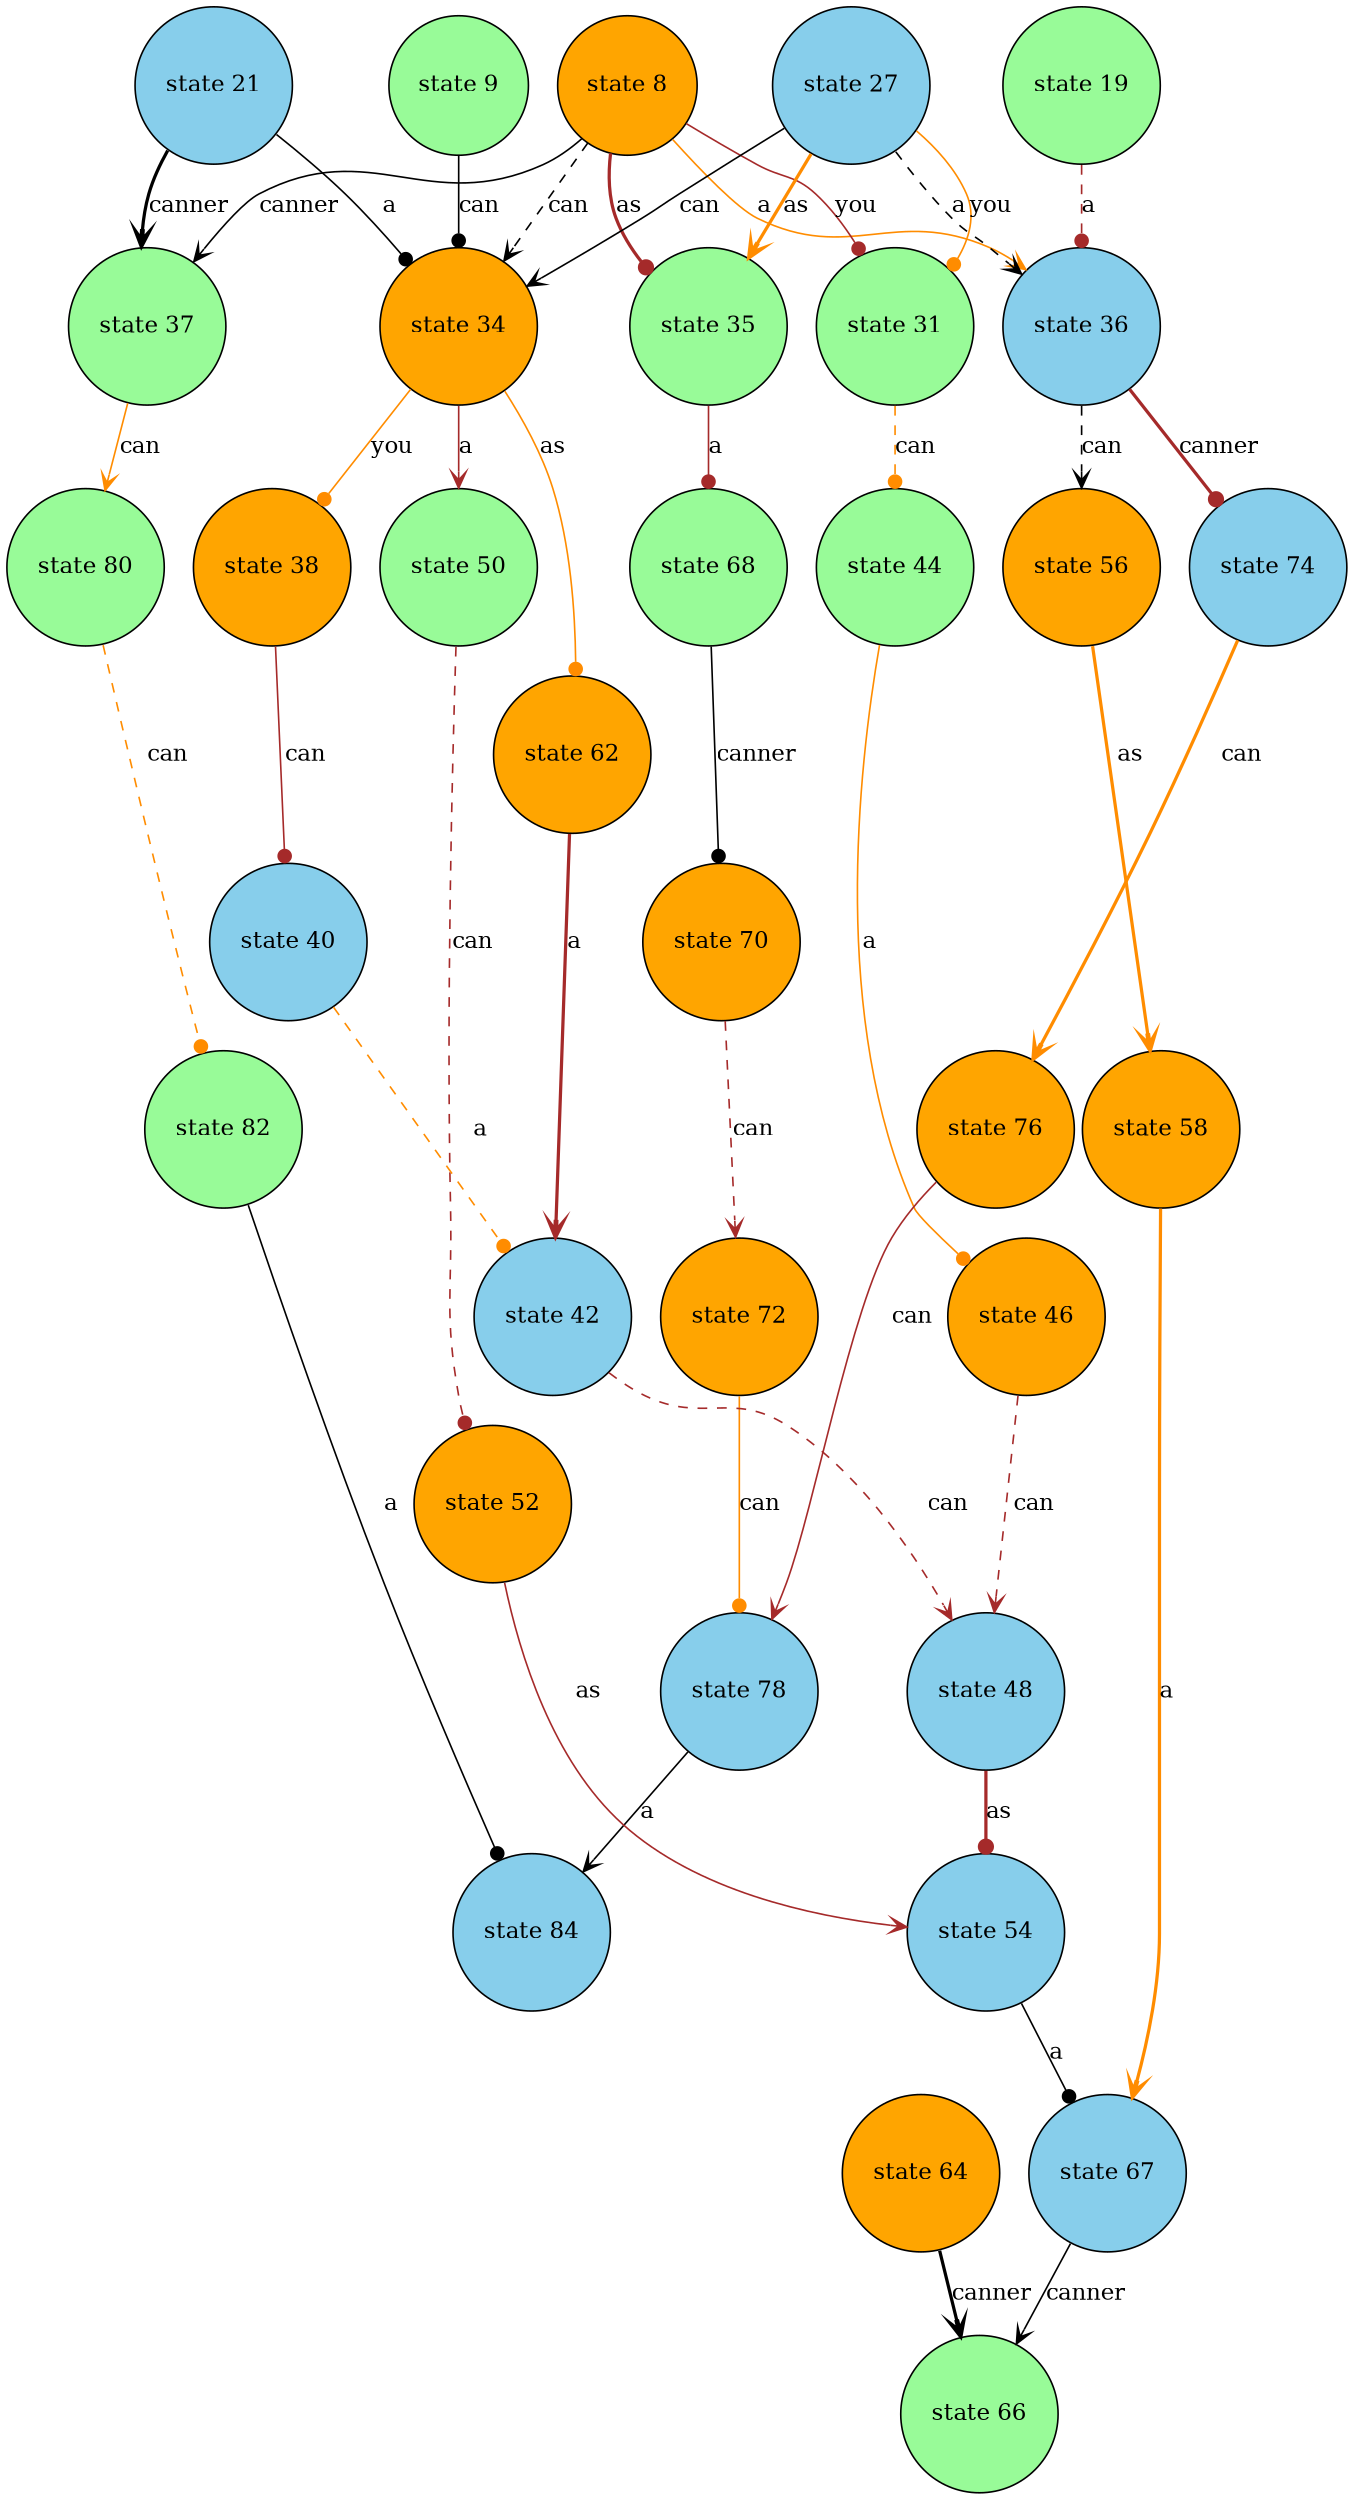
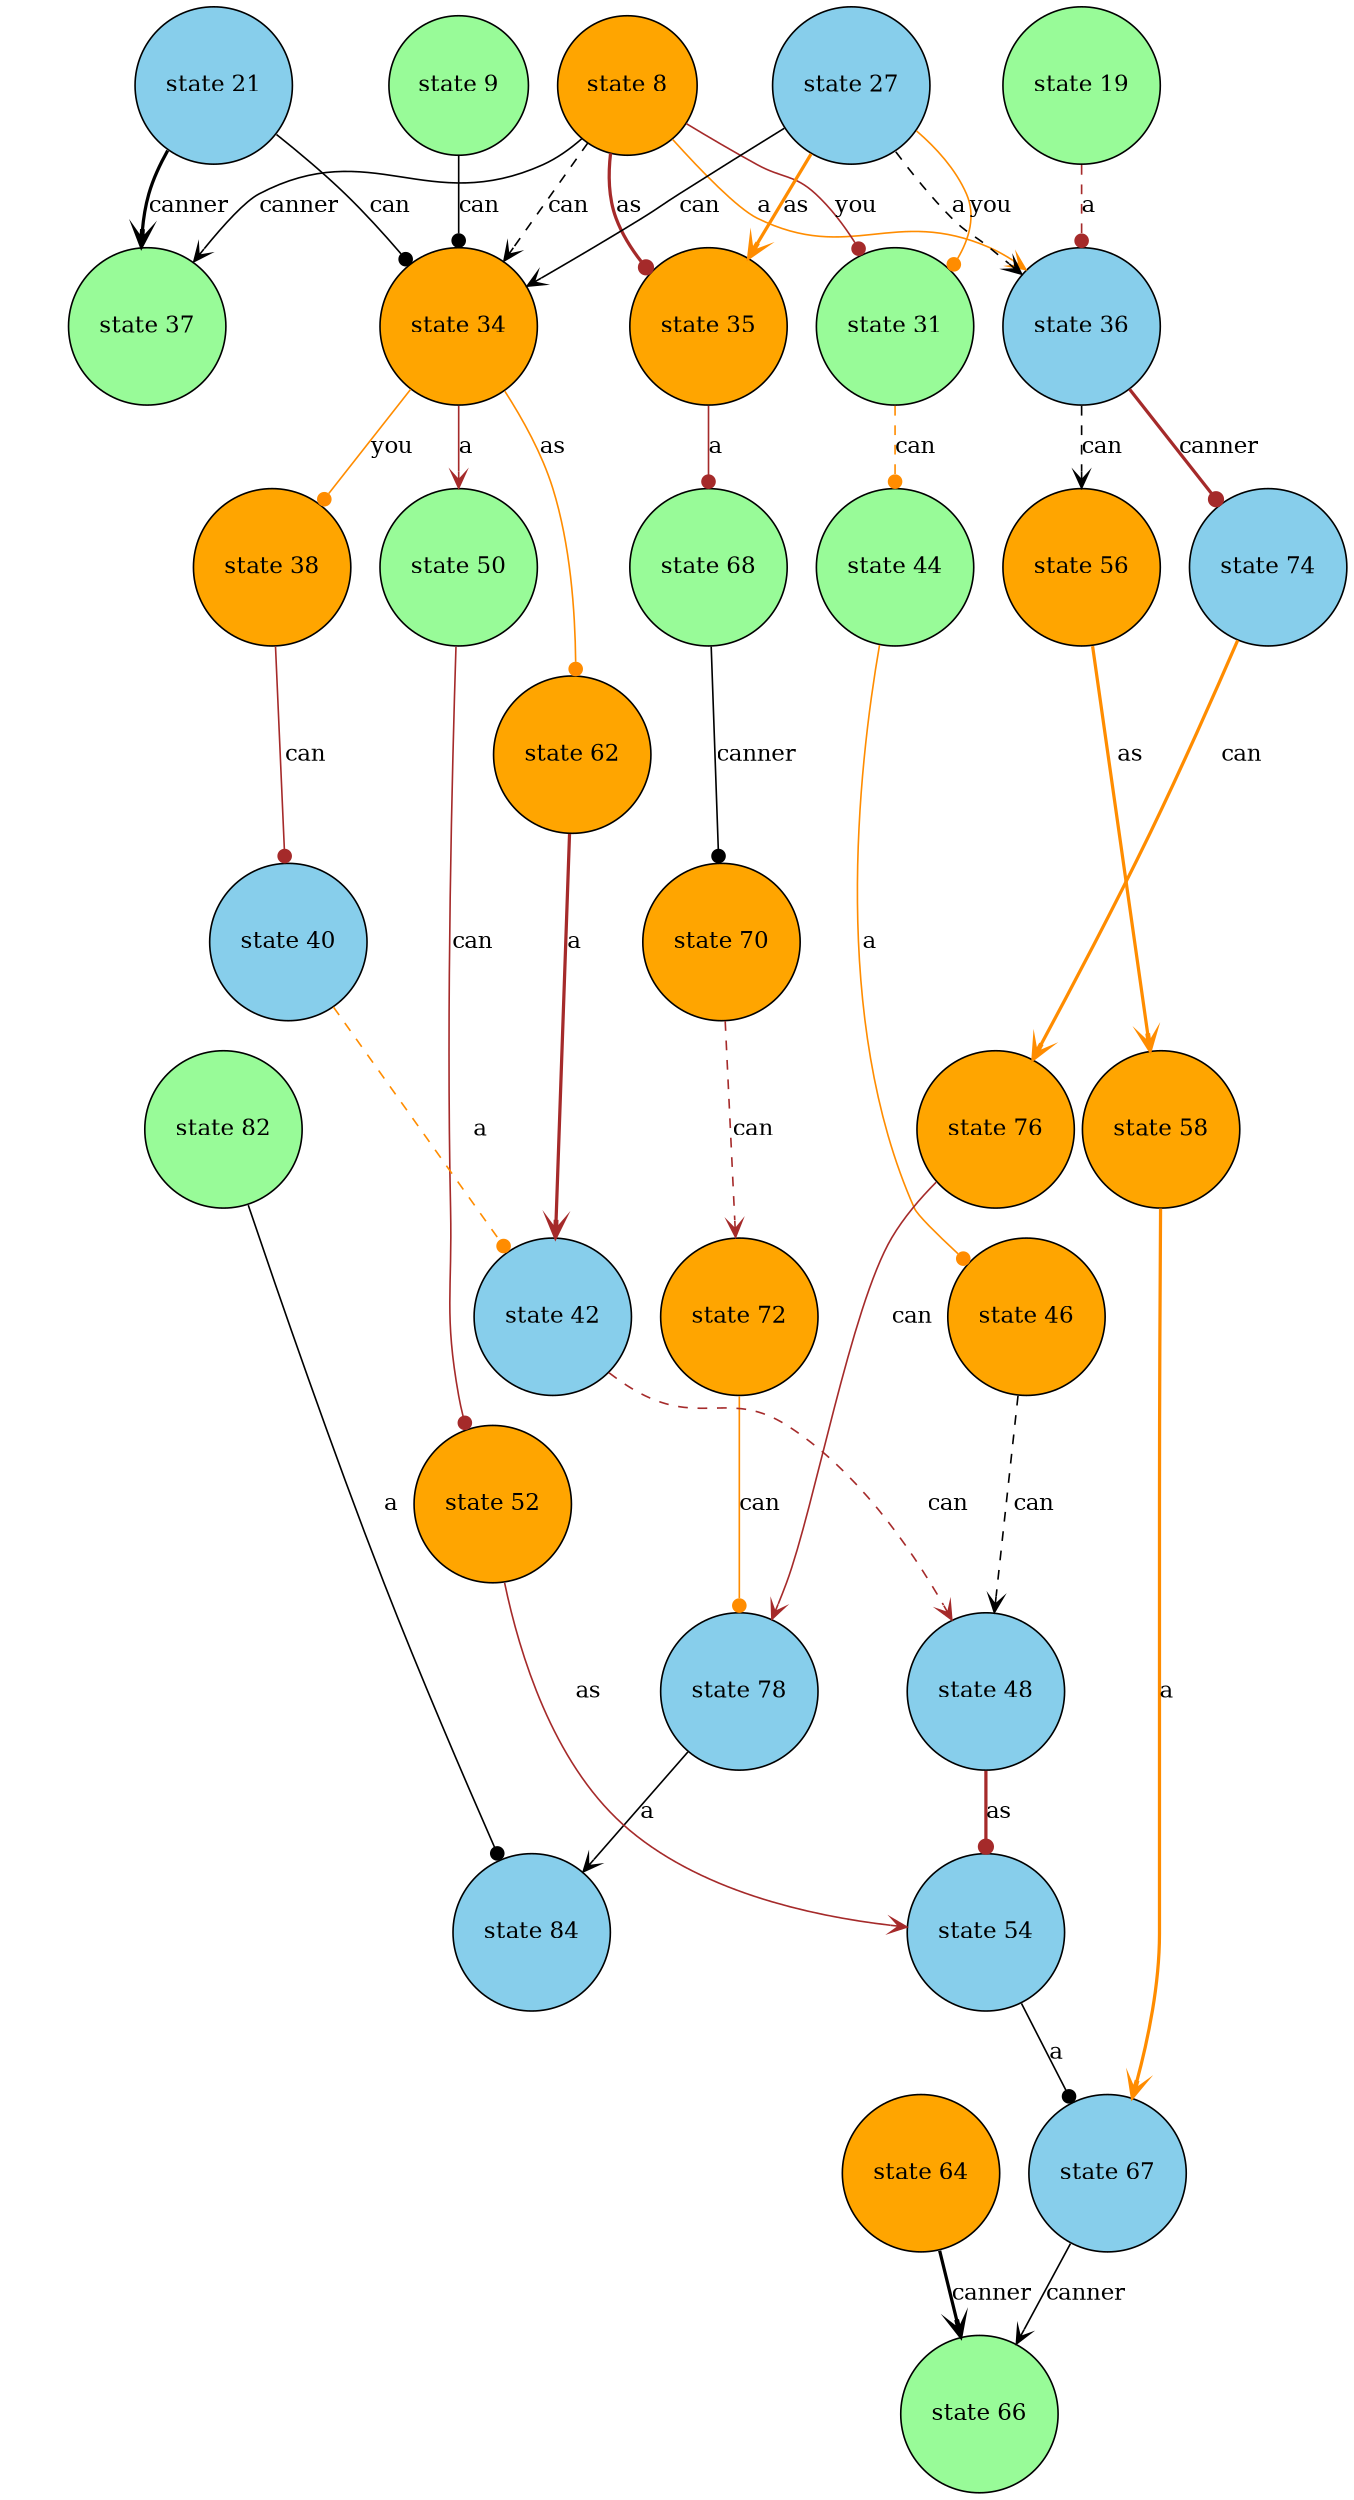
edge "state 21" -> "state 34": label "a" -> "can"
node "state 35": fillcolor palegreen -> orange
node "state 80": removed
edge "state 50" -> "state 52": style dashed -> solid
edge "state 46" -> "state 48": color brown -> black
